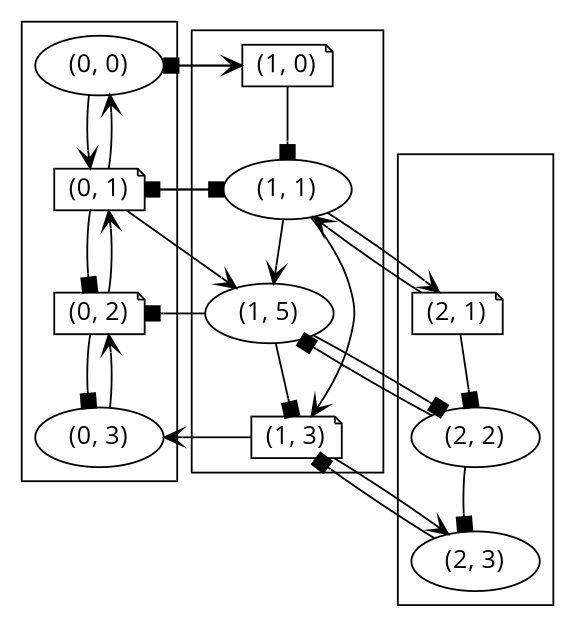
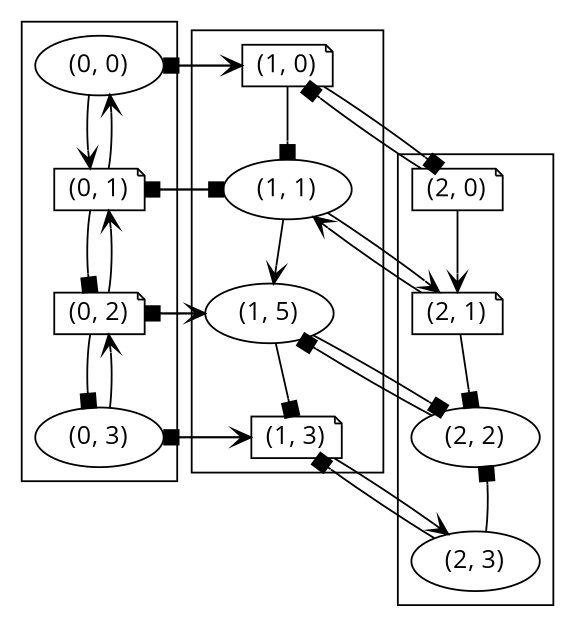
node "(2, 0)": added
edge "(0, 1)" -> "(1, 5)": now "(0, 2)" -> "(1, 5)"
edge "(1, 1)" -> "(1, 3)": now "(0, 3)" -> "(1, 3)"
edge "(1, 3)" -> "(0, 3)": arrowhead vee -> box
edge "(2, 2)" -> "(2, 3)": reversed
